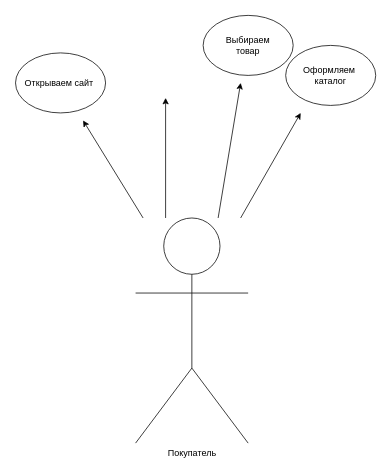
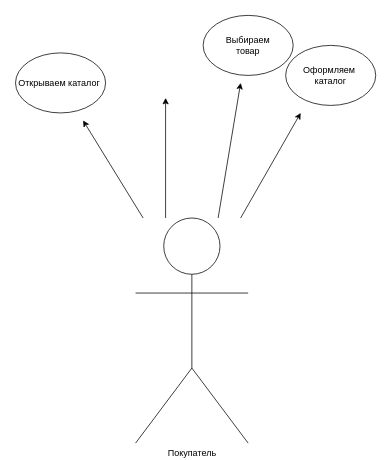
node "Открываем сайт": label "Открываем сайт" -> "Открываем каталог"
